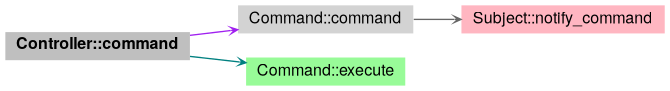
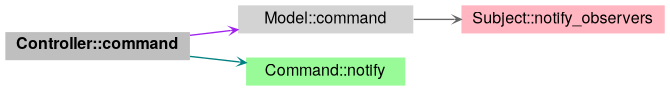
node "Command::command": label "Command::command" -> "Model::command"
node "Subject::notify_command": label "Subject::notify_command" -> "Subject::notify_observers"
node "Command::execute": label "Command::execute" -> "Command::notify"
